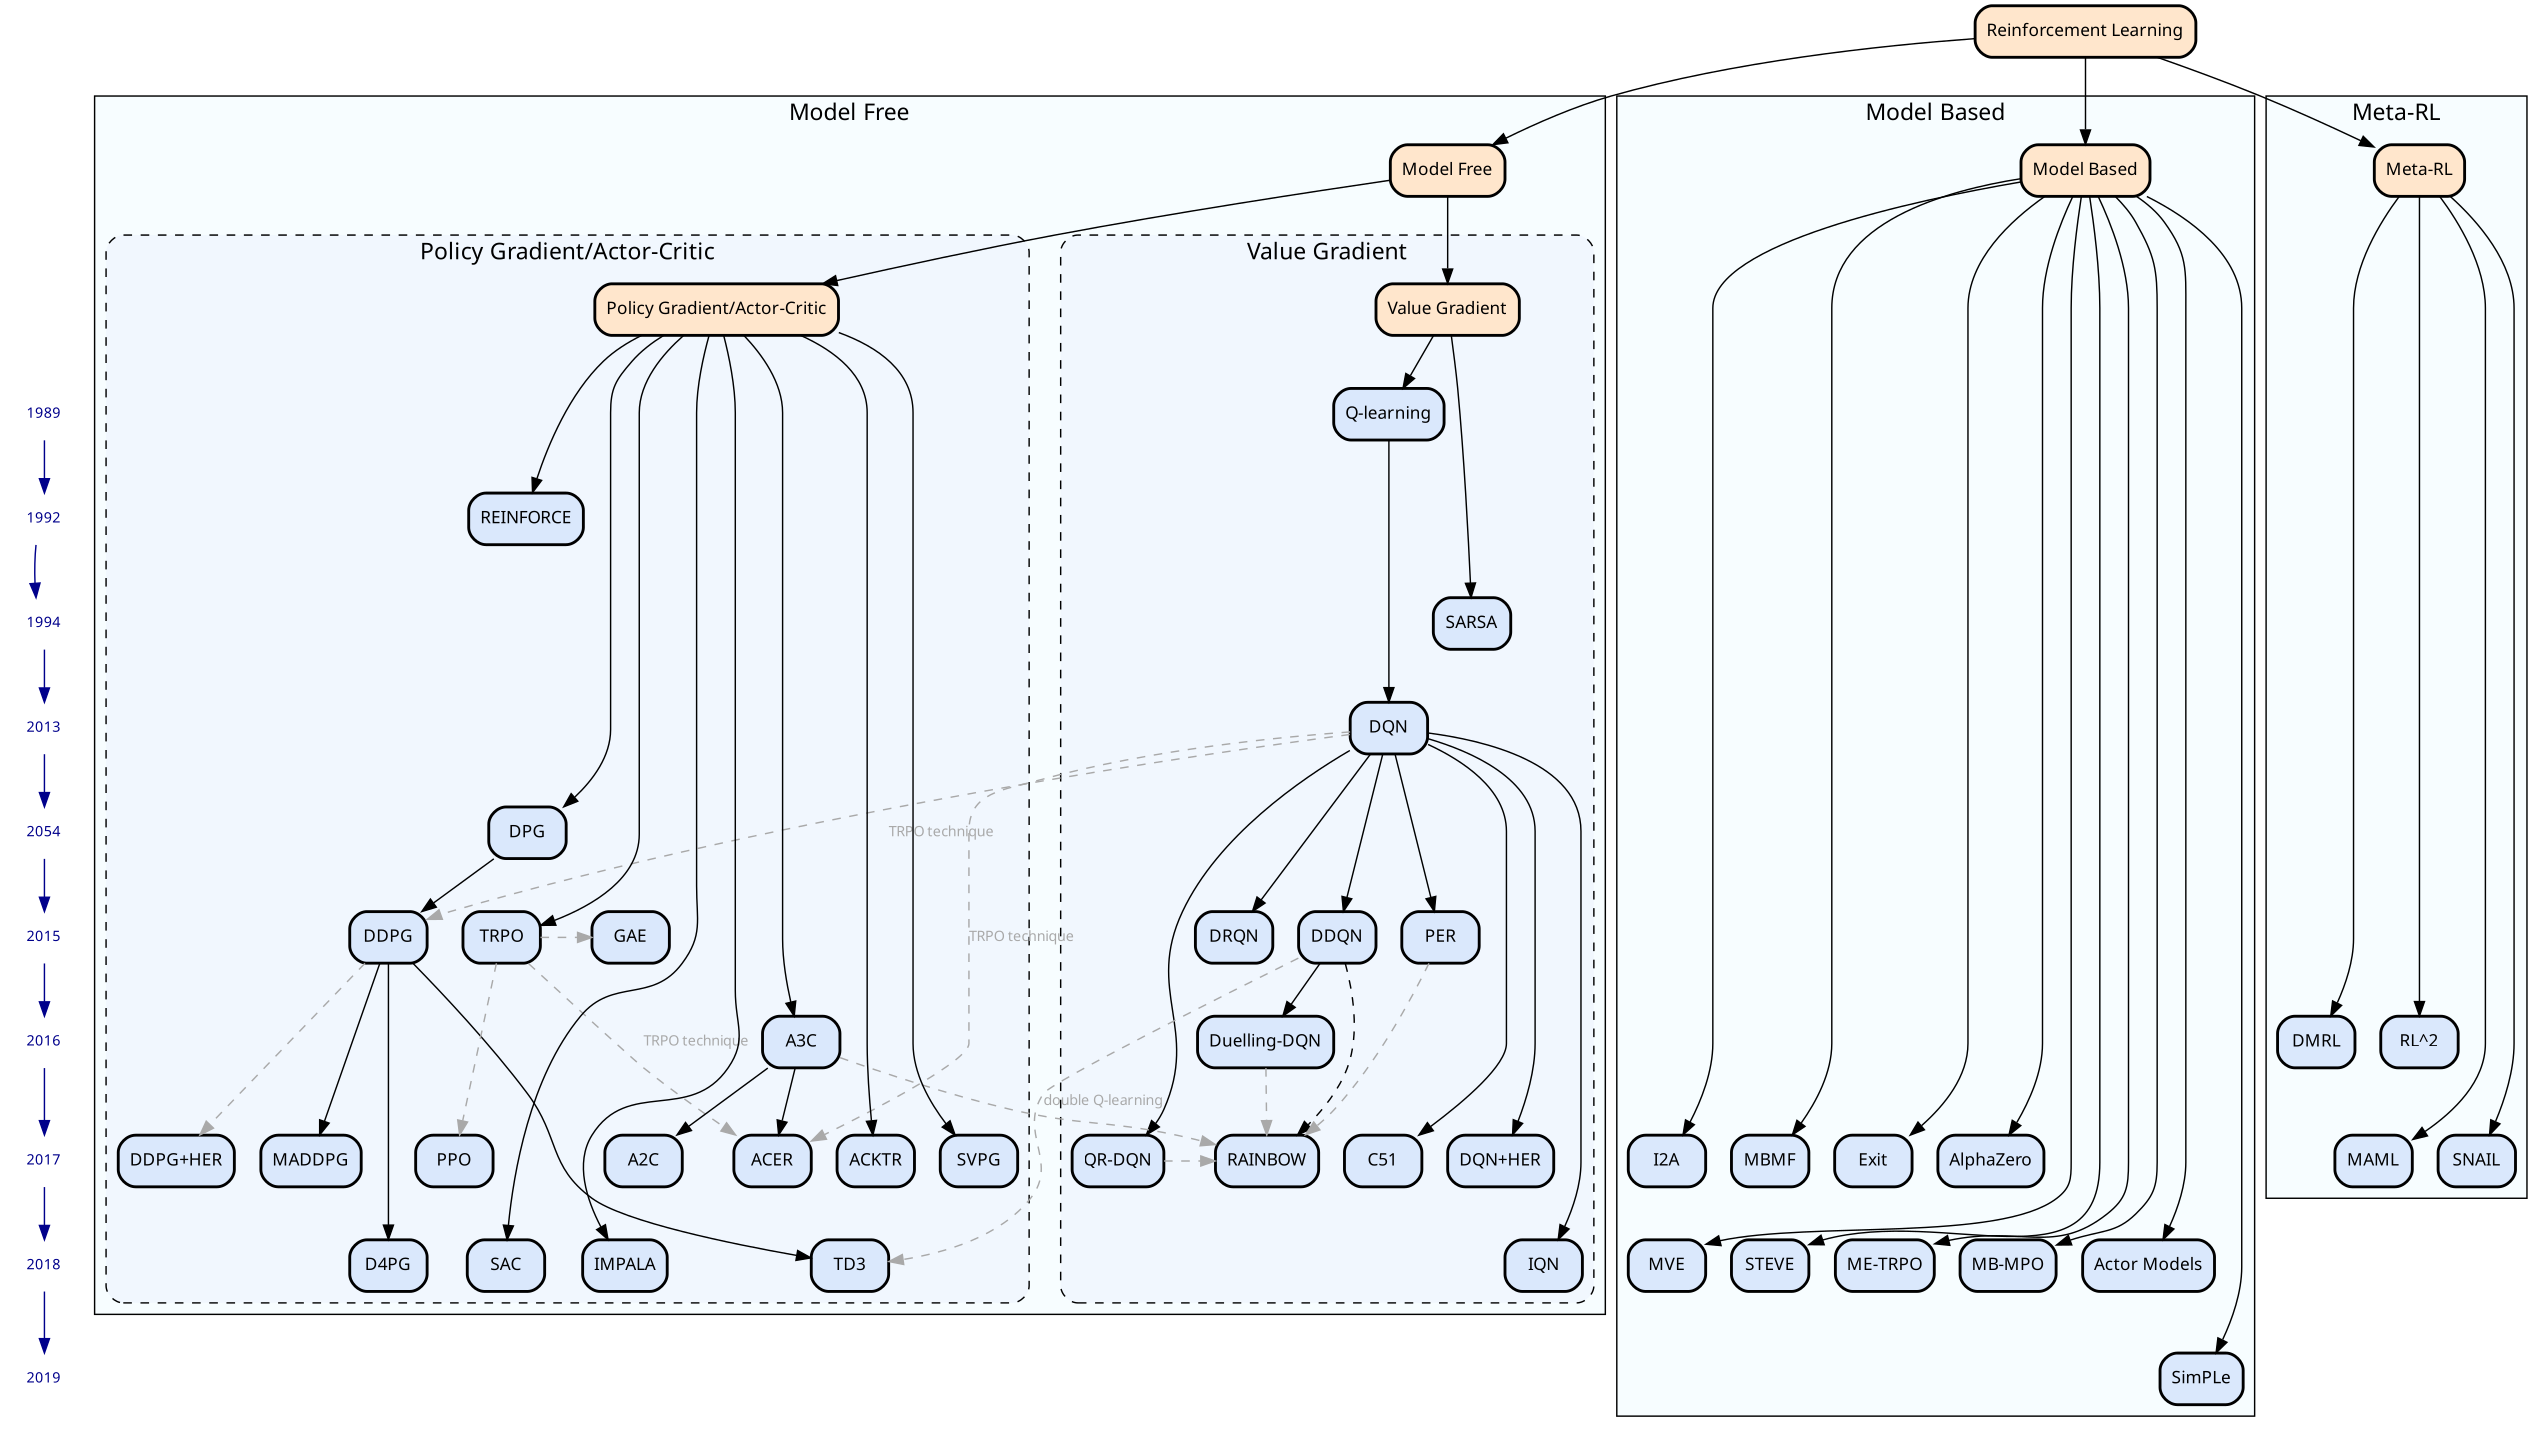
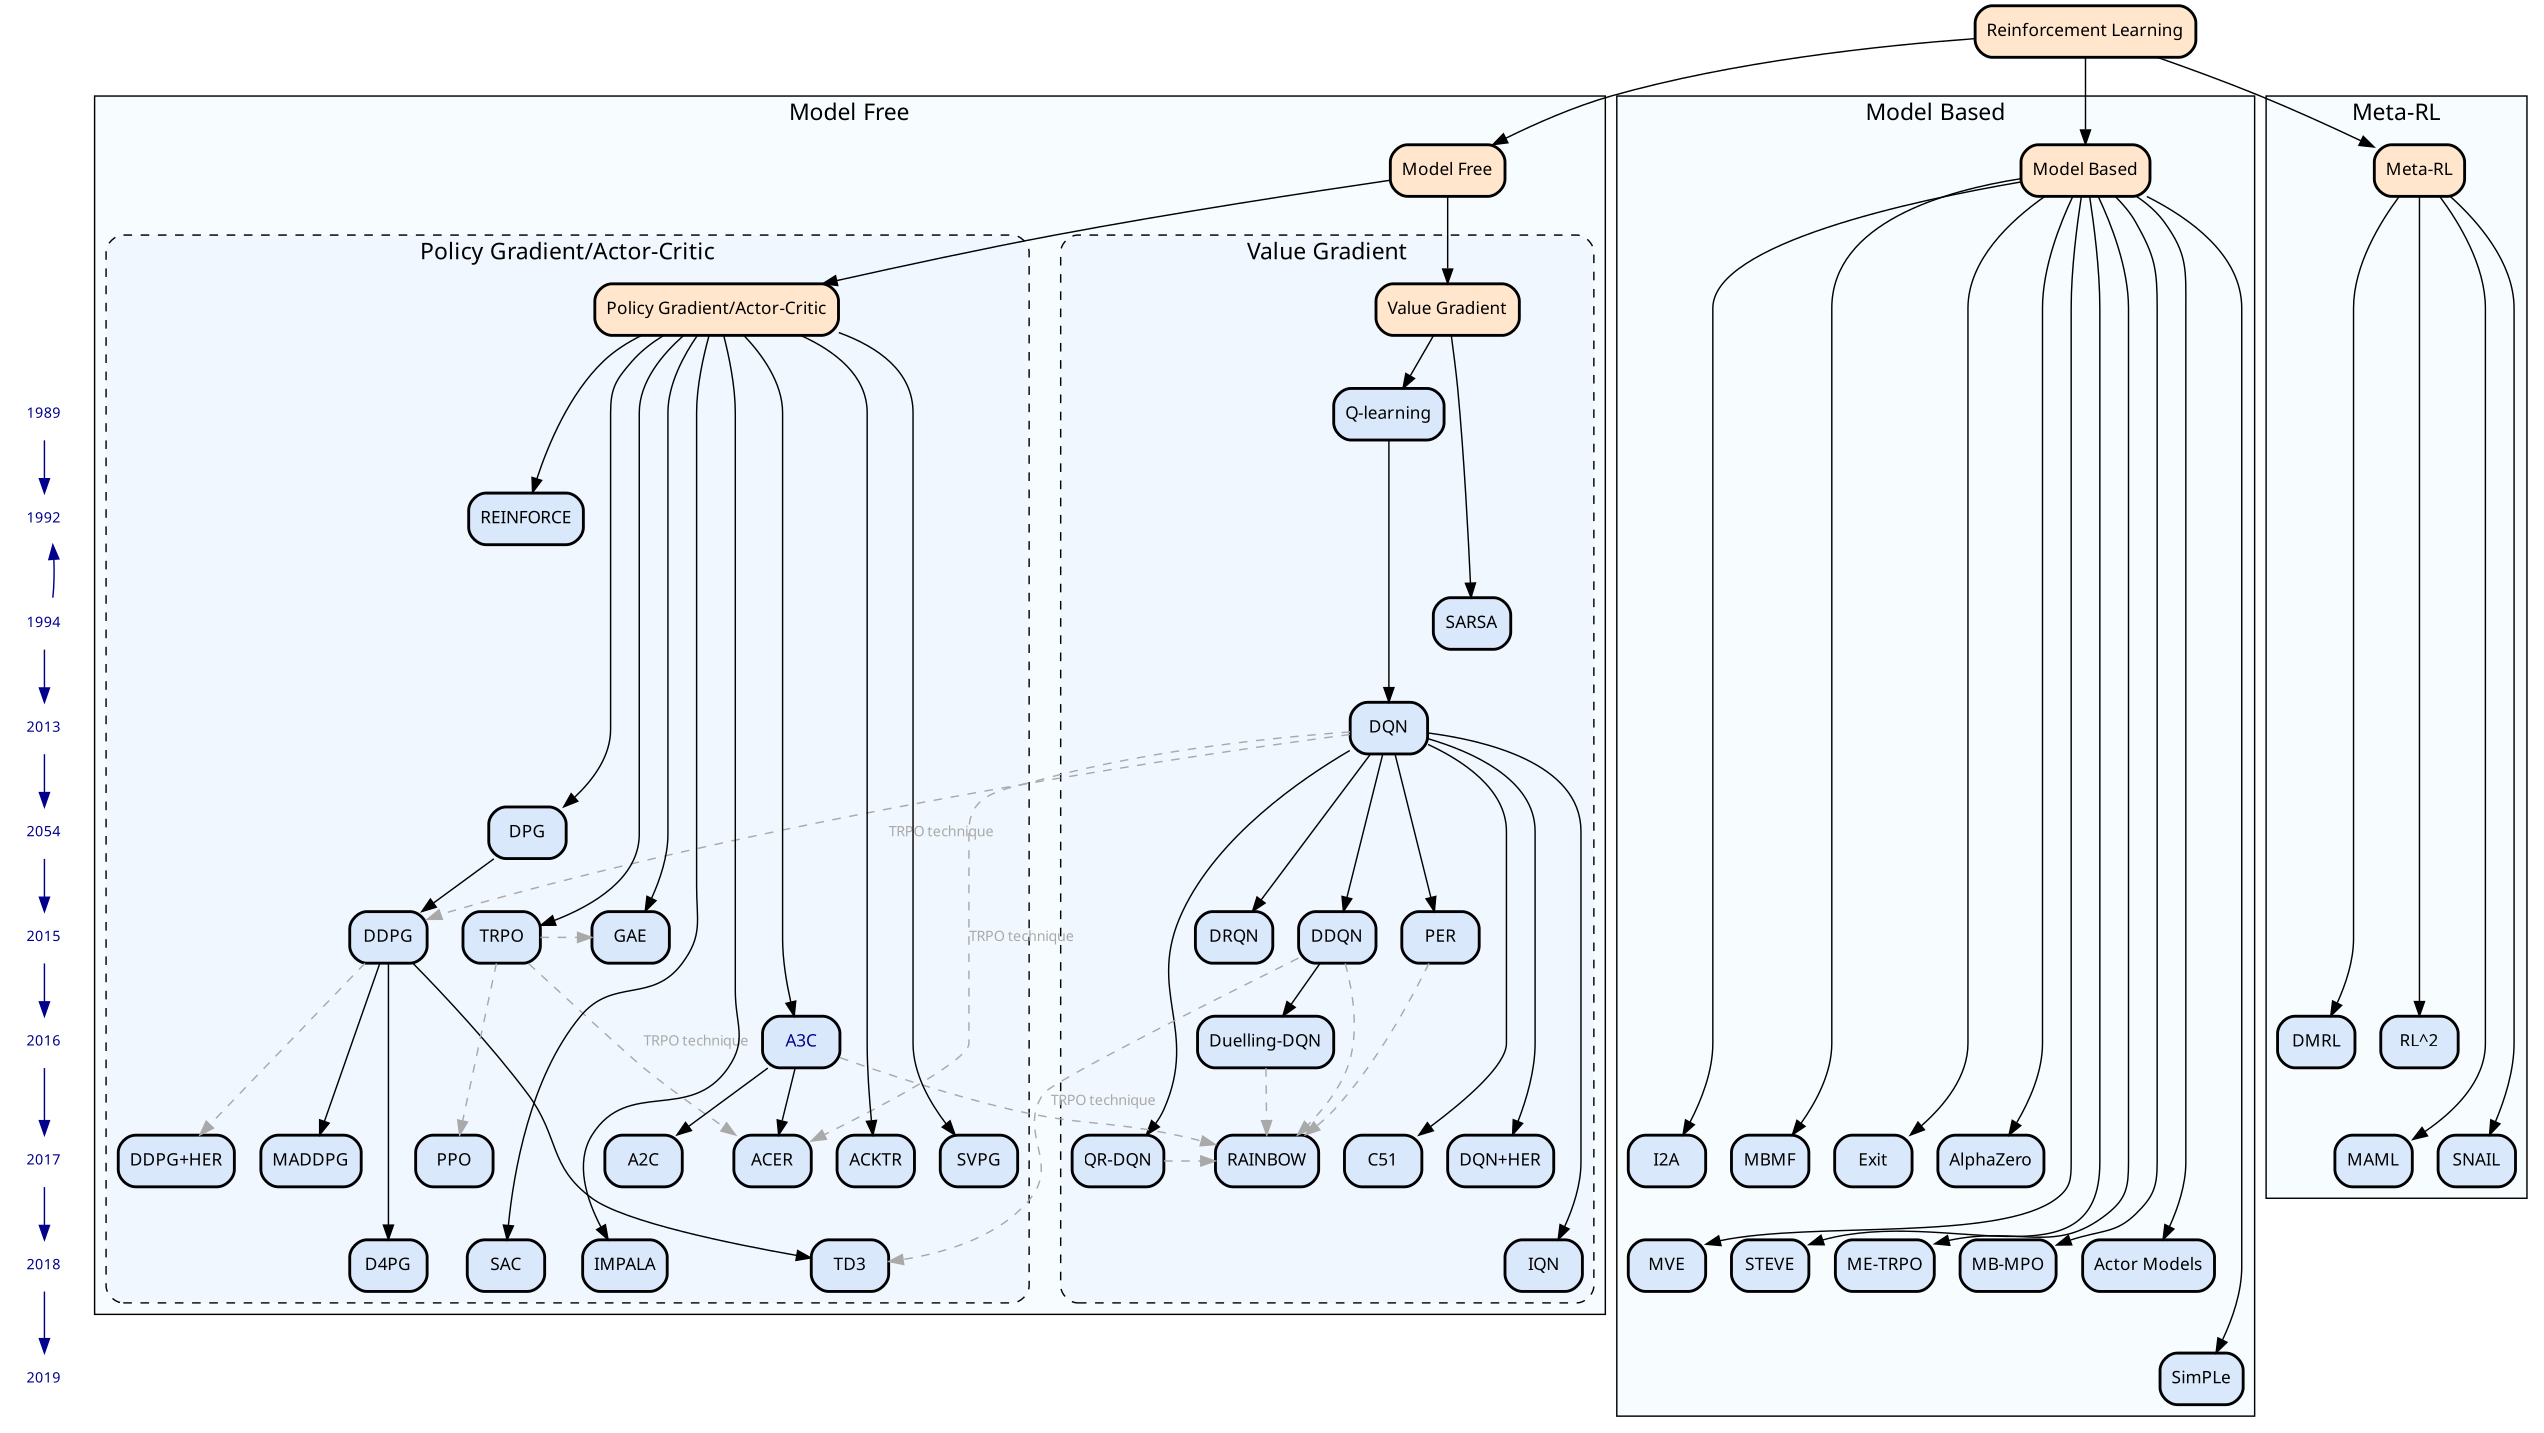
edge "1992" -> "1994": reversed
edge "Policy Gradient/Actor-Critic" -> "GAE": added
node "A3C": fontcolor black -> darkblue
edge "DDQN" -> "RAINBOW": color black -> darkgray
edge "DDQN" -> "TD3": label "double Q-learning" -> "TRPO technique"
